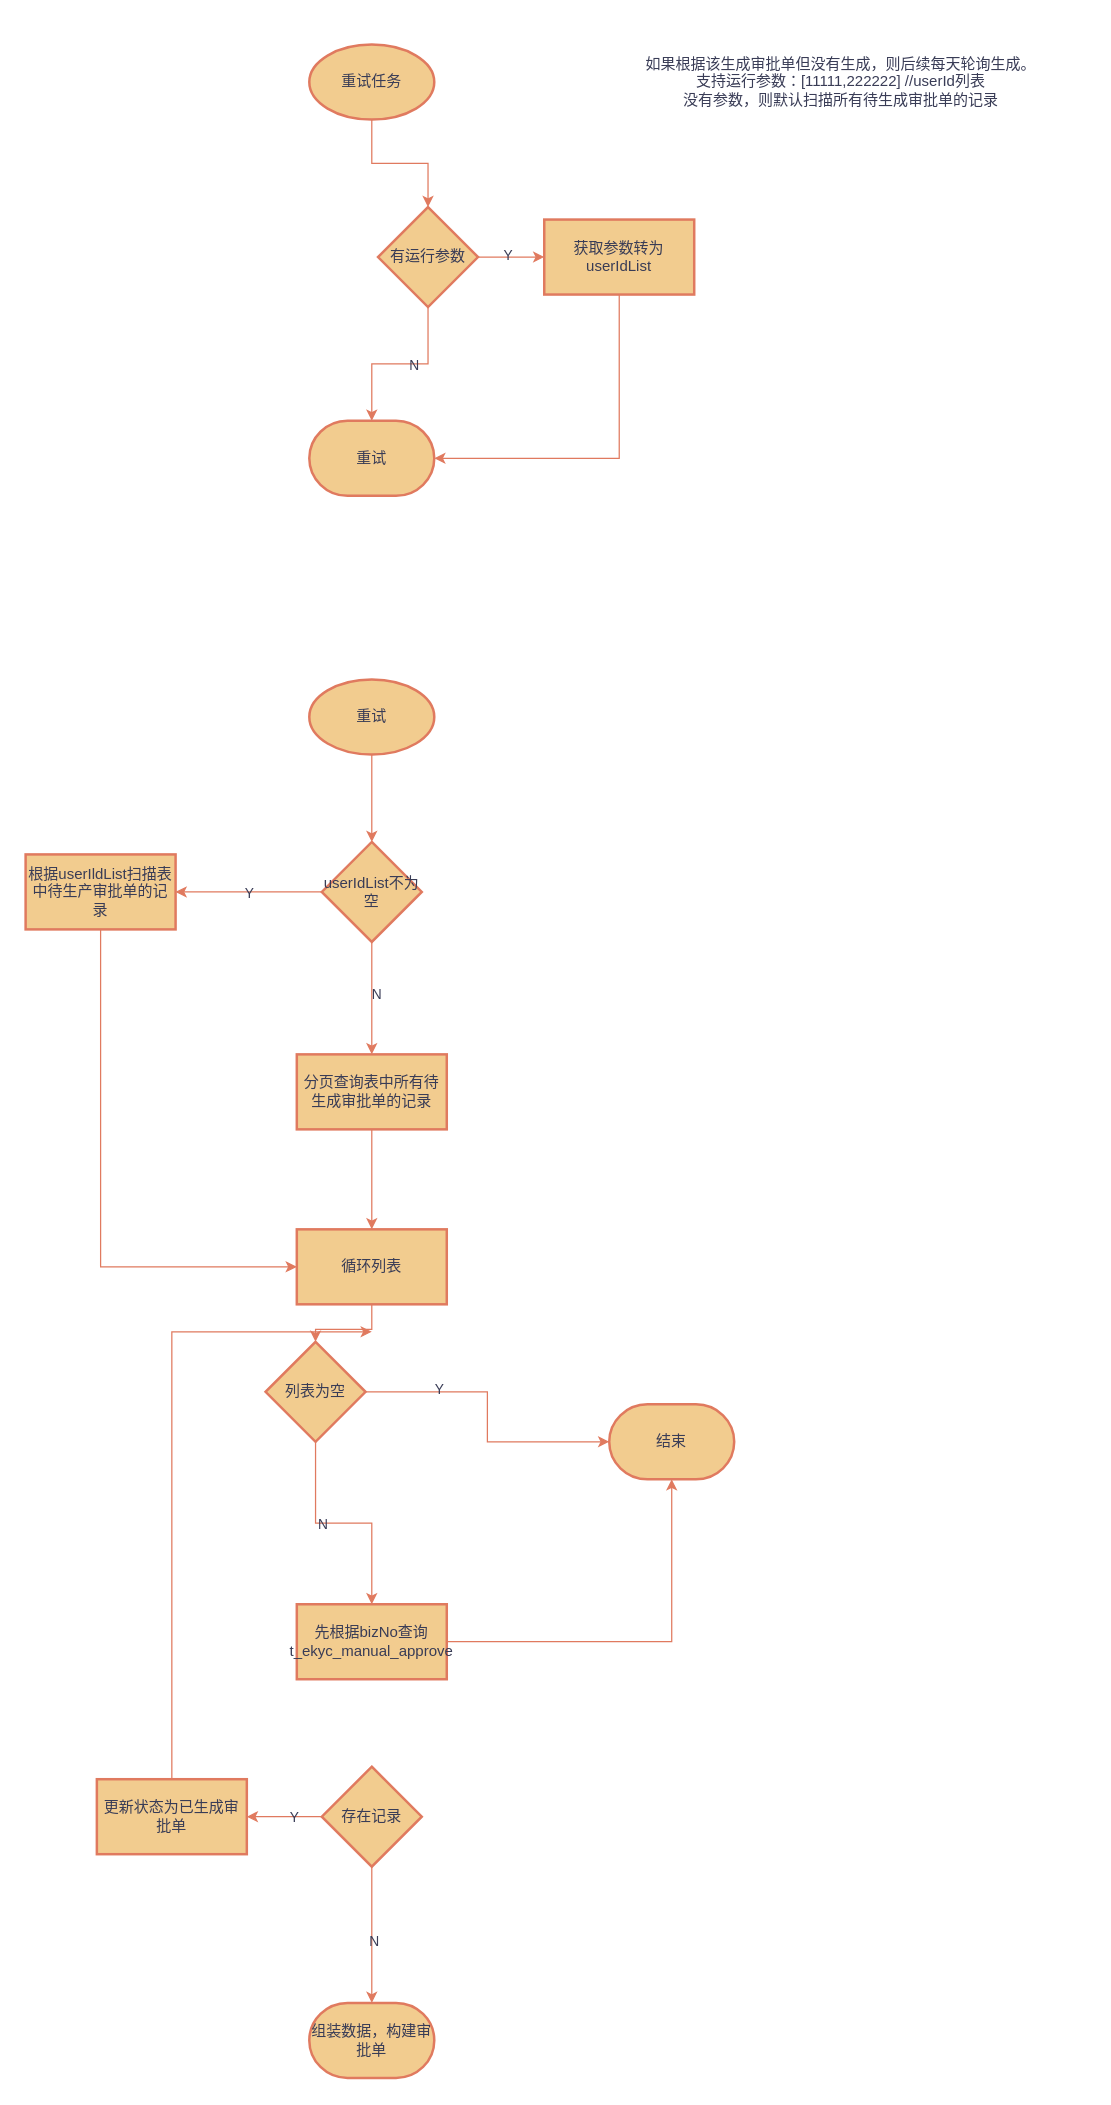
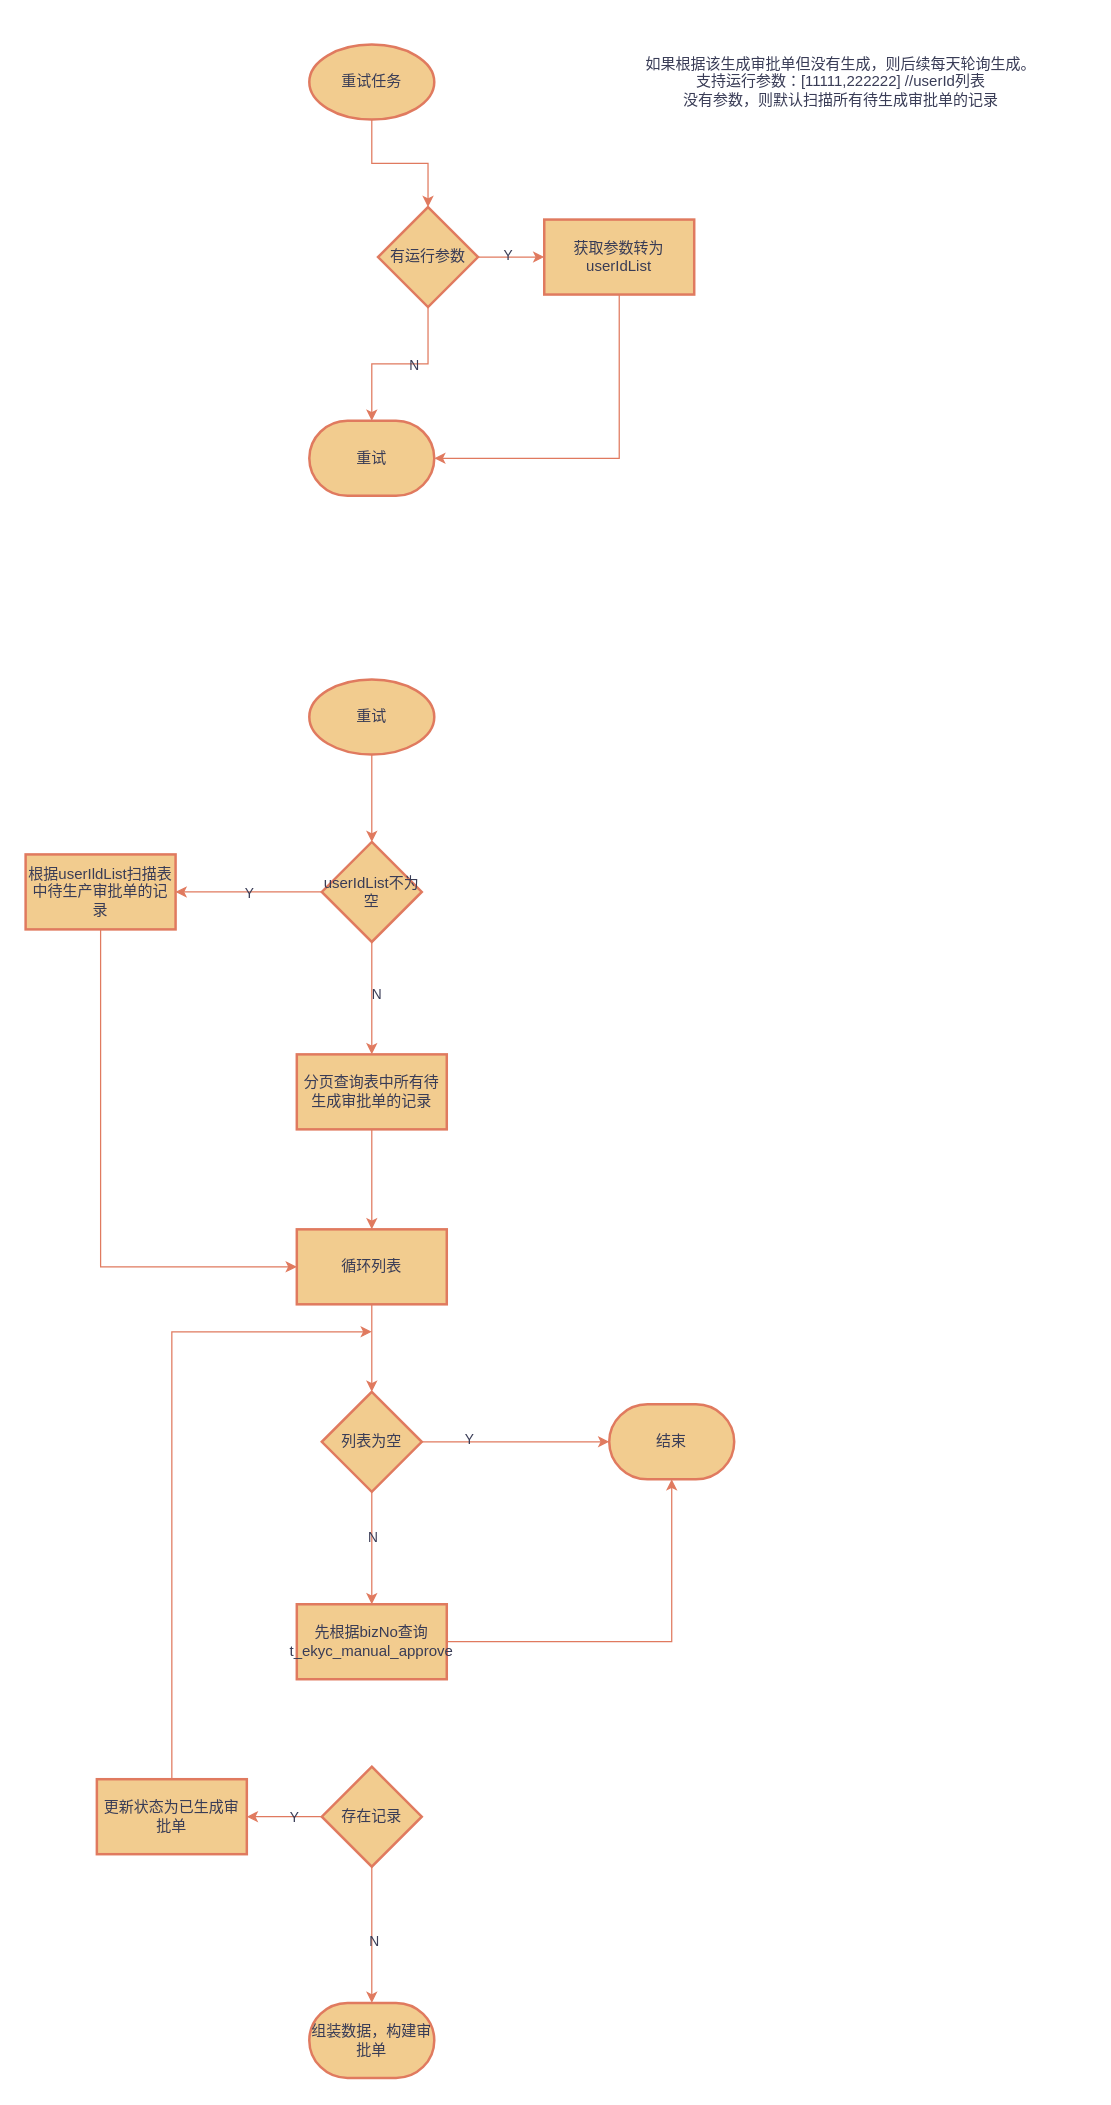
node "列表为空": moved (316, 1392) -> (372, 1442)
